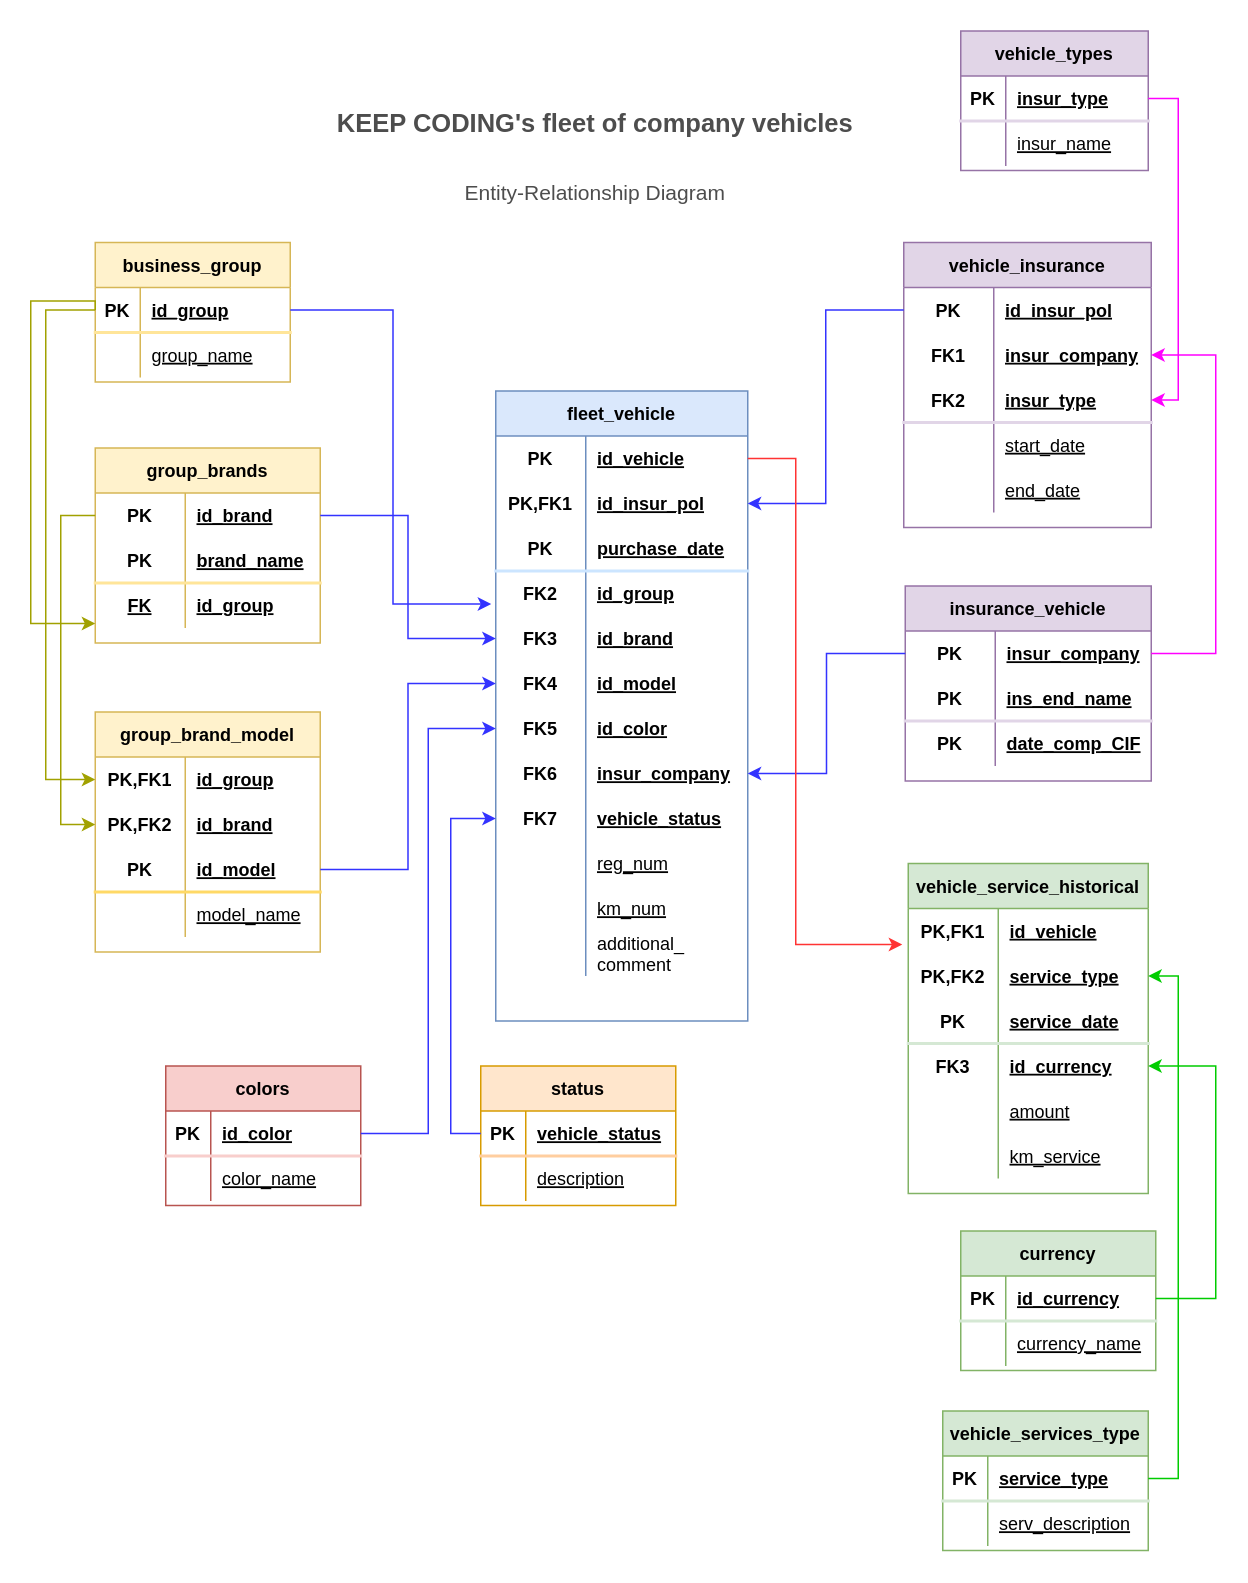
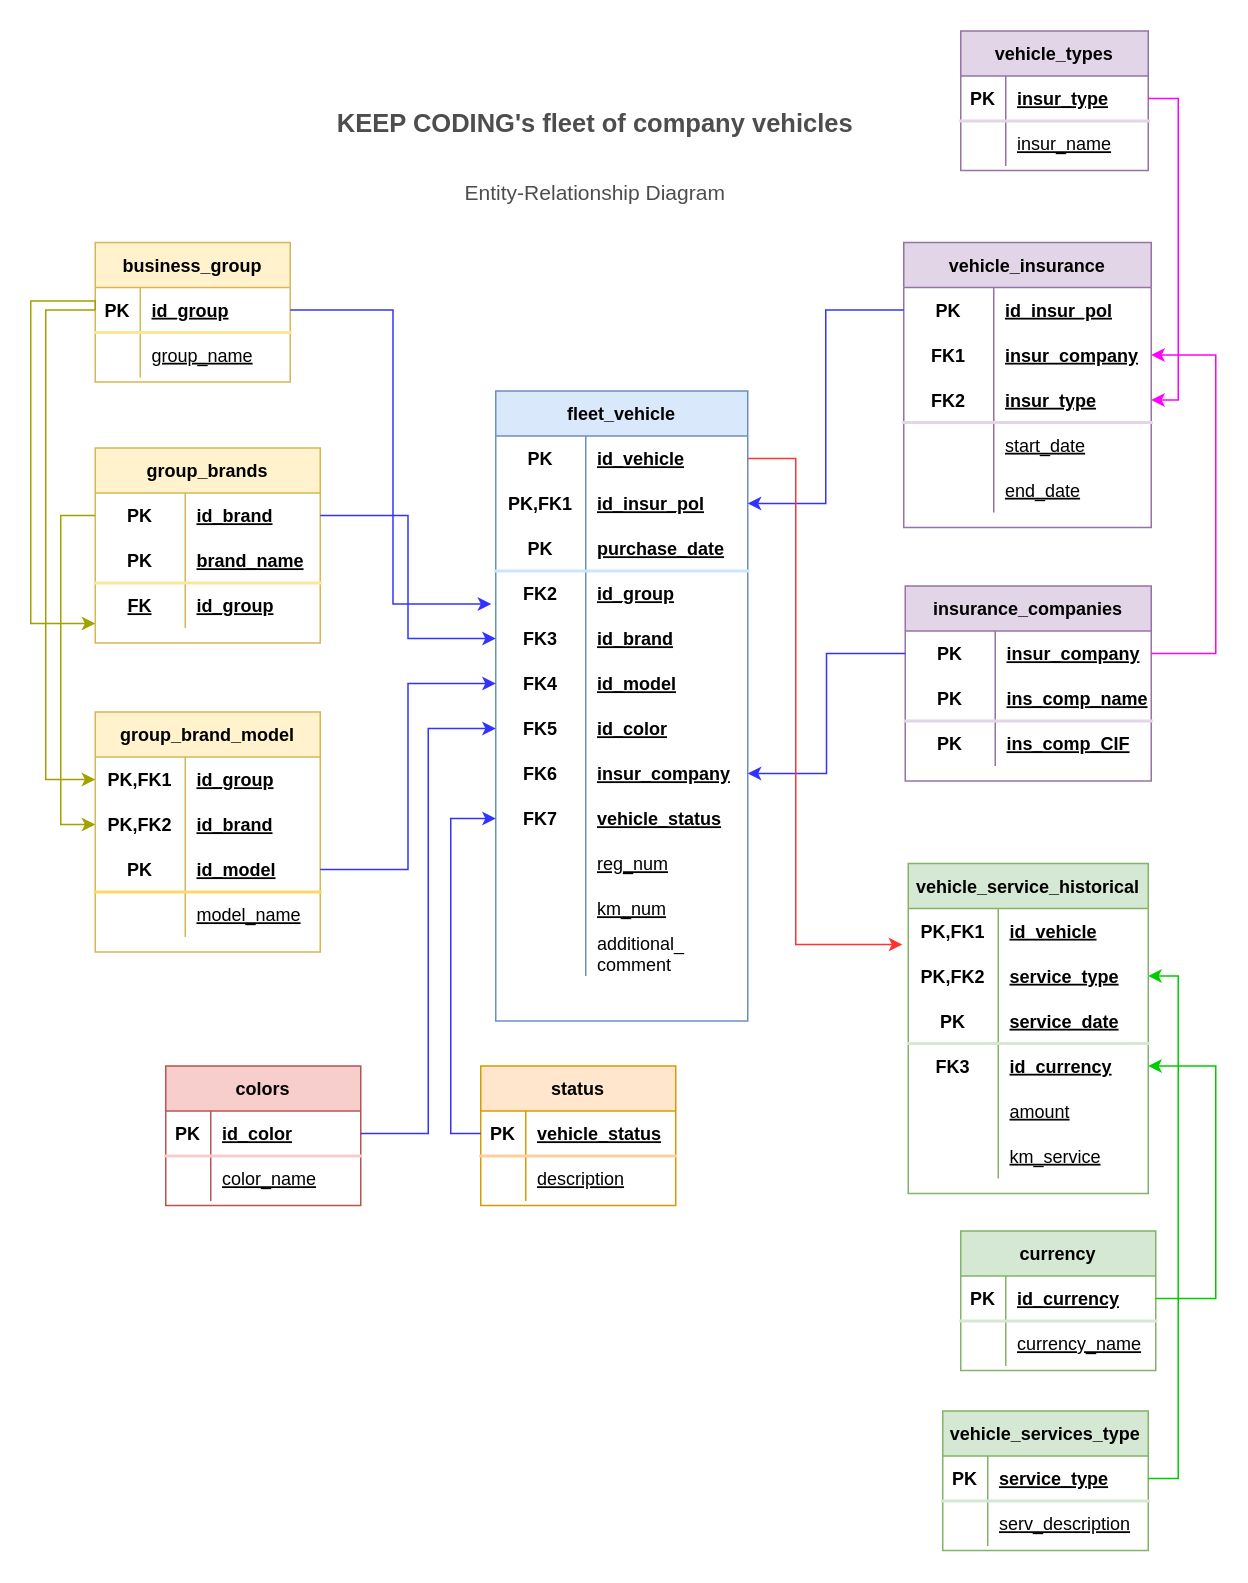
node "insurance_vehicle": label "insurance_vehicle" -> "insurance_companies"
node "ins_end_name": label "ins_end_name" -> "ins_comp_name"
node "date_comp_CIF": label "date_comp_CIF" -> "ins_comp_CIF"
